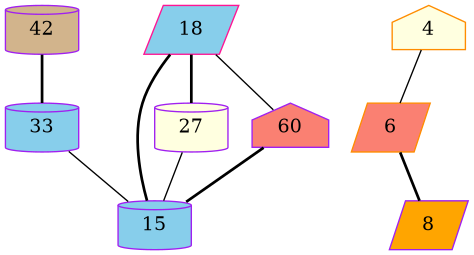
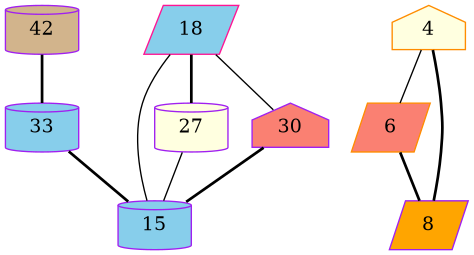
edge "18" -- "15": style bold -> solid
edge "4" -- "8": added
node "60": label "60" -> "30"
edge "33" -- "15": style solid -> bold
